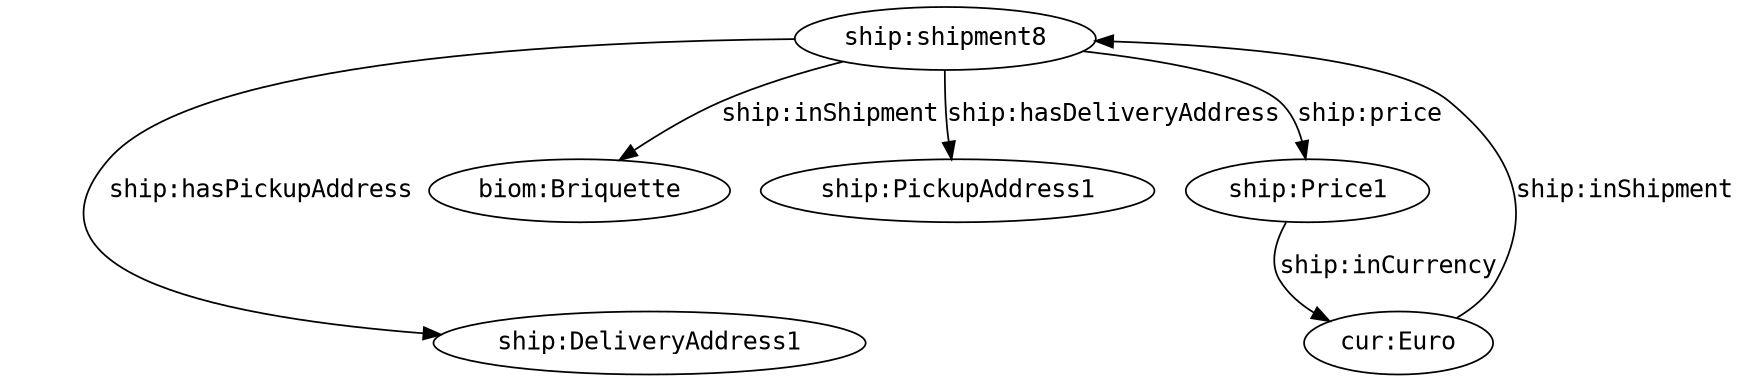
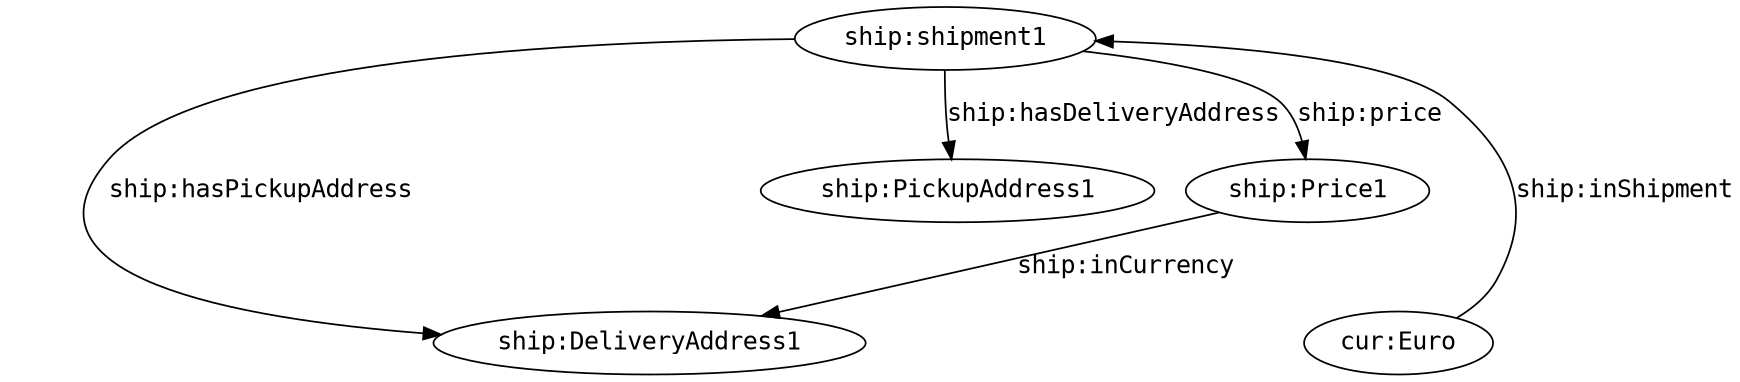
node "ship:shipment8": label "ship:shipment8" -> "ship:shipment1"
node "biom:Briquette": removed
edge "ship:Price1" -> "cur:Euro": now "ship:Price1" -> "ship:DeliveryAddress1"
